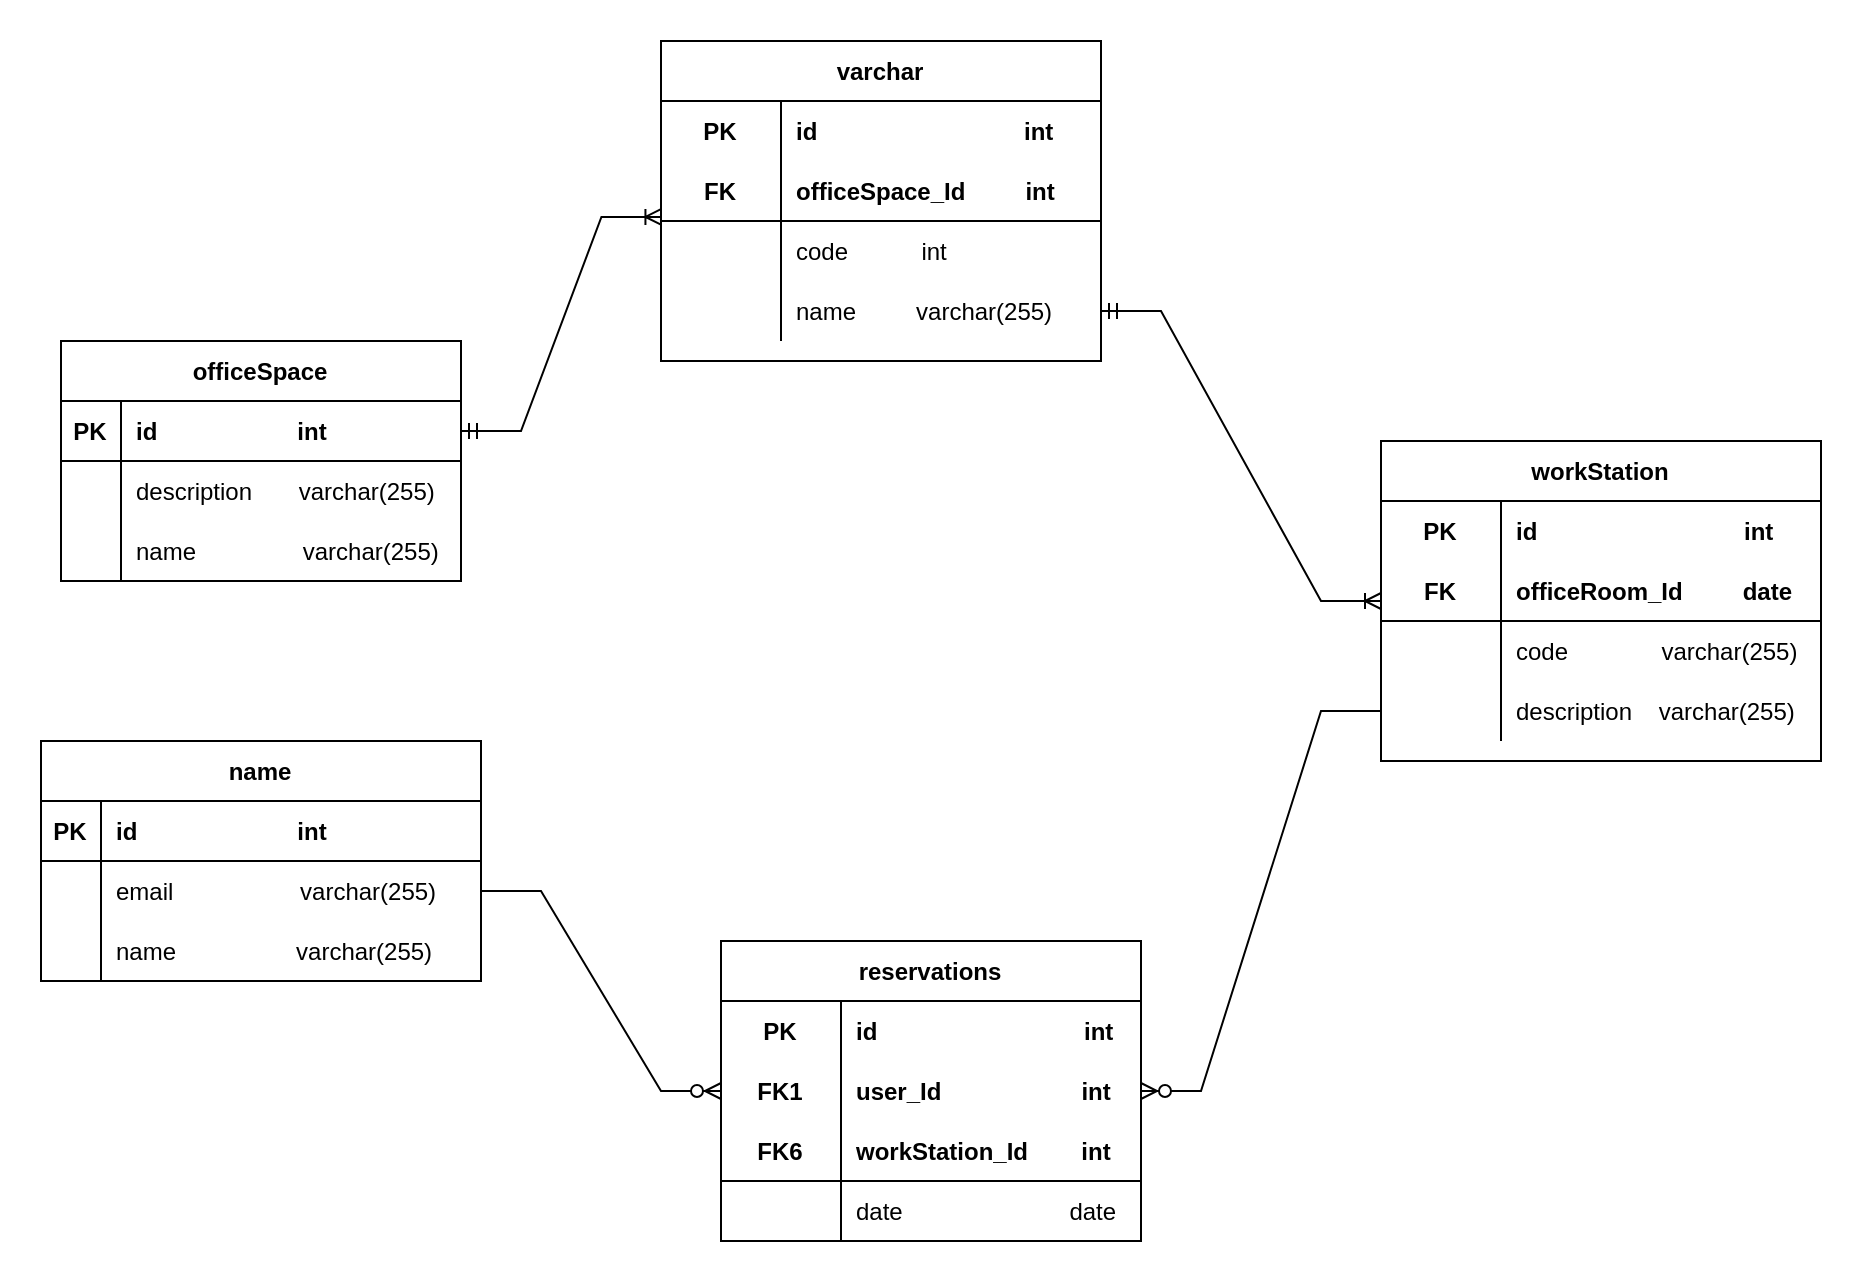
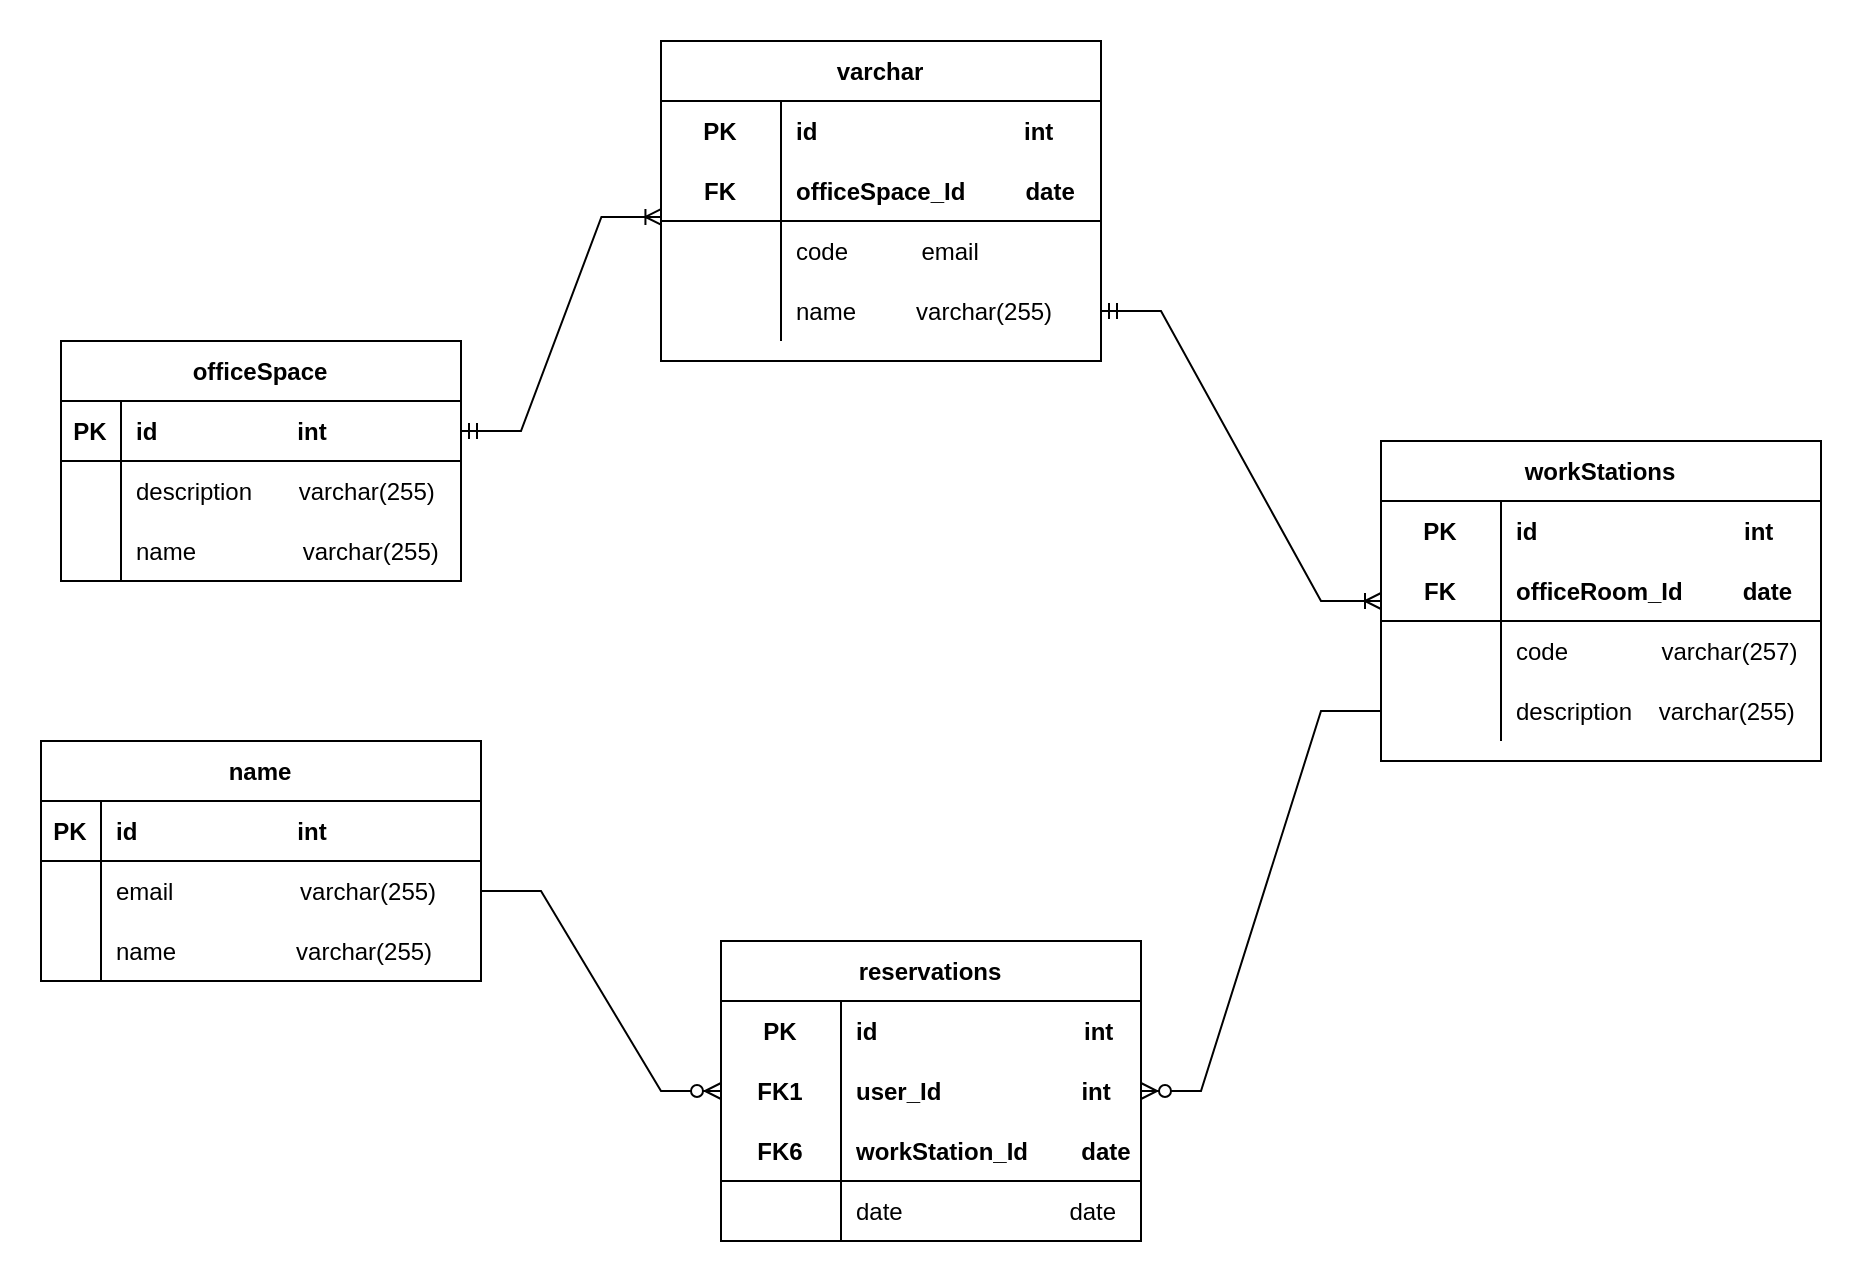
node "officeSpace_Id int": label "officeSpace_Id int" -> "officeSpace_Id date"
node "code int": label "code int" -> "code email"
node "workStation": label "workStation" -> "workStations"
node "code varchar(255)": label "code varchar(255)" -> "code varchar(257)"
node "workStation_Id int": label "workStation_Id int" -> "workStation_Id date"
